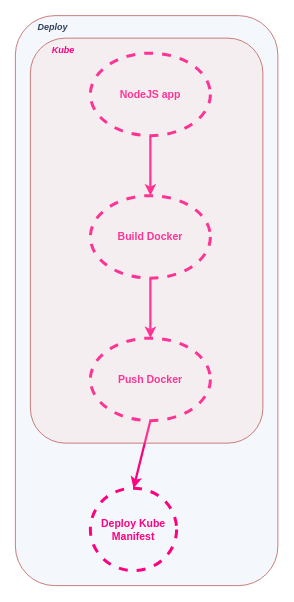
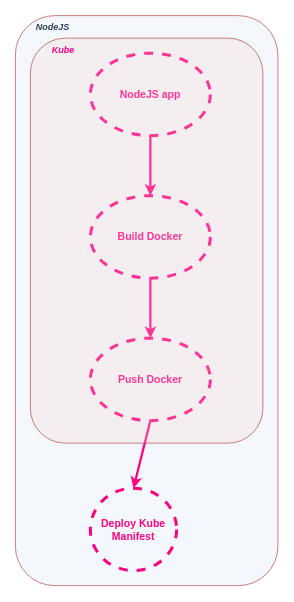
node "Deploy": label "Deploy" -> "NodeJS"
